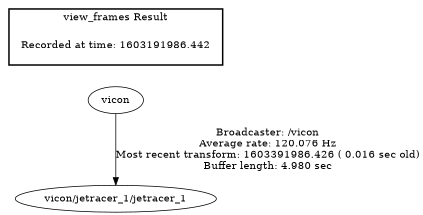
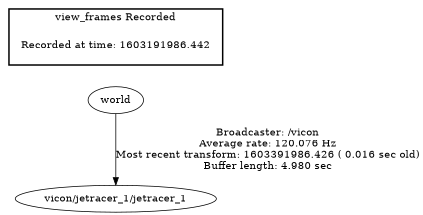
cluster "view_frames Result": label "view_frames Result" -> "view_frames Recorded"
node "vicon": label "vicon" -> "world"
